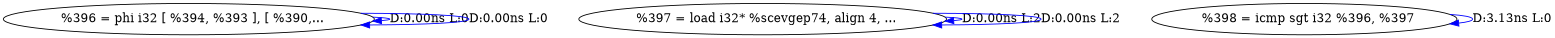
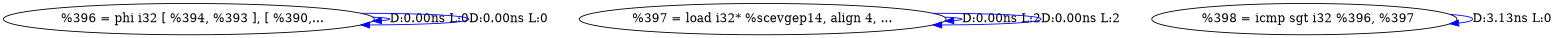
node "%397 = load i32* %scevgep74, align 4, ...": label "%397 = load i32* %scevgep74, align 4, ..." -> "%397 = load i32* %scevgep14, align 4, ..."
